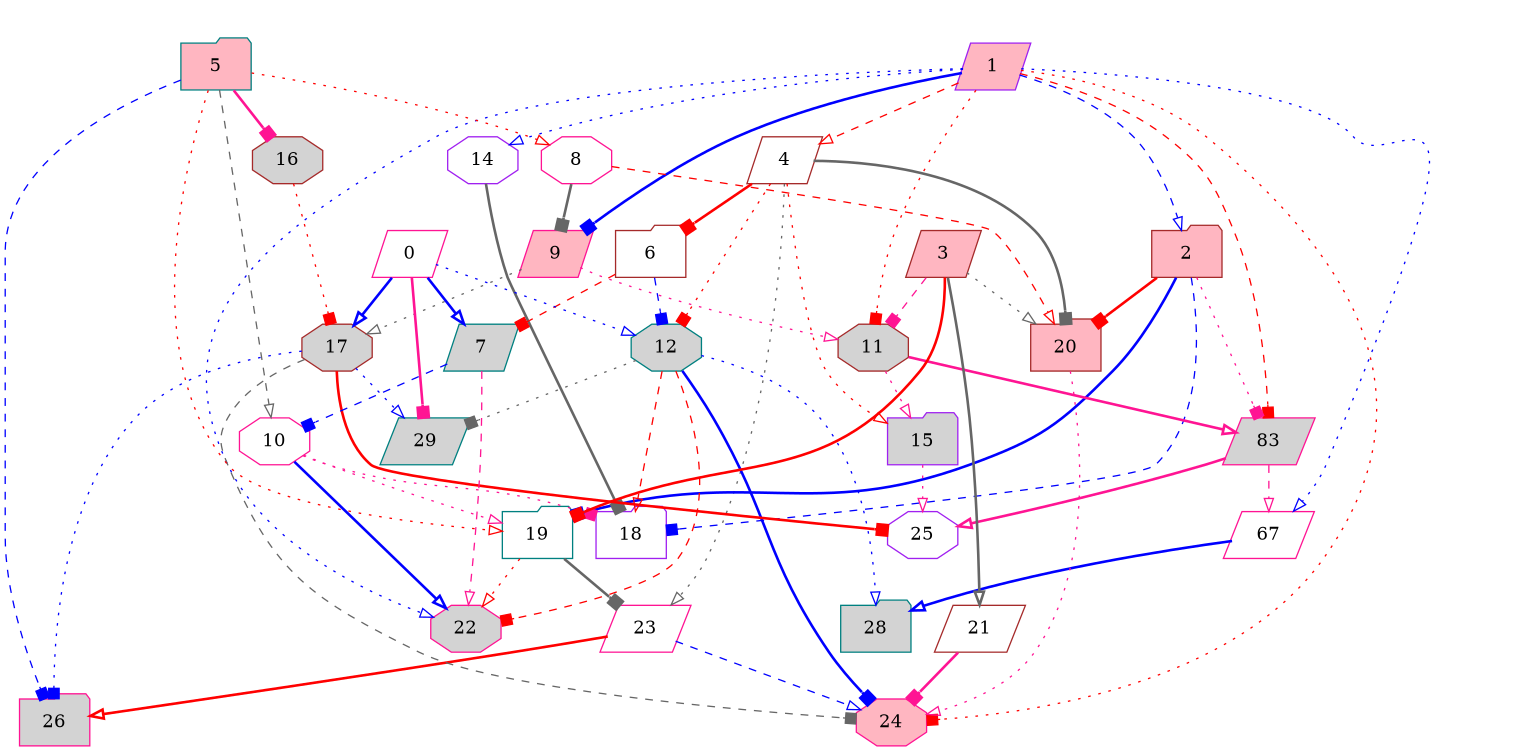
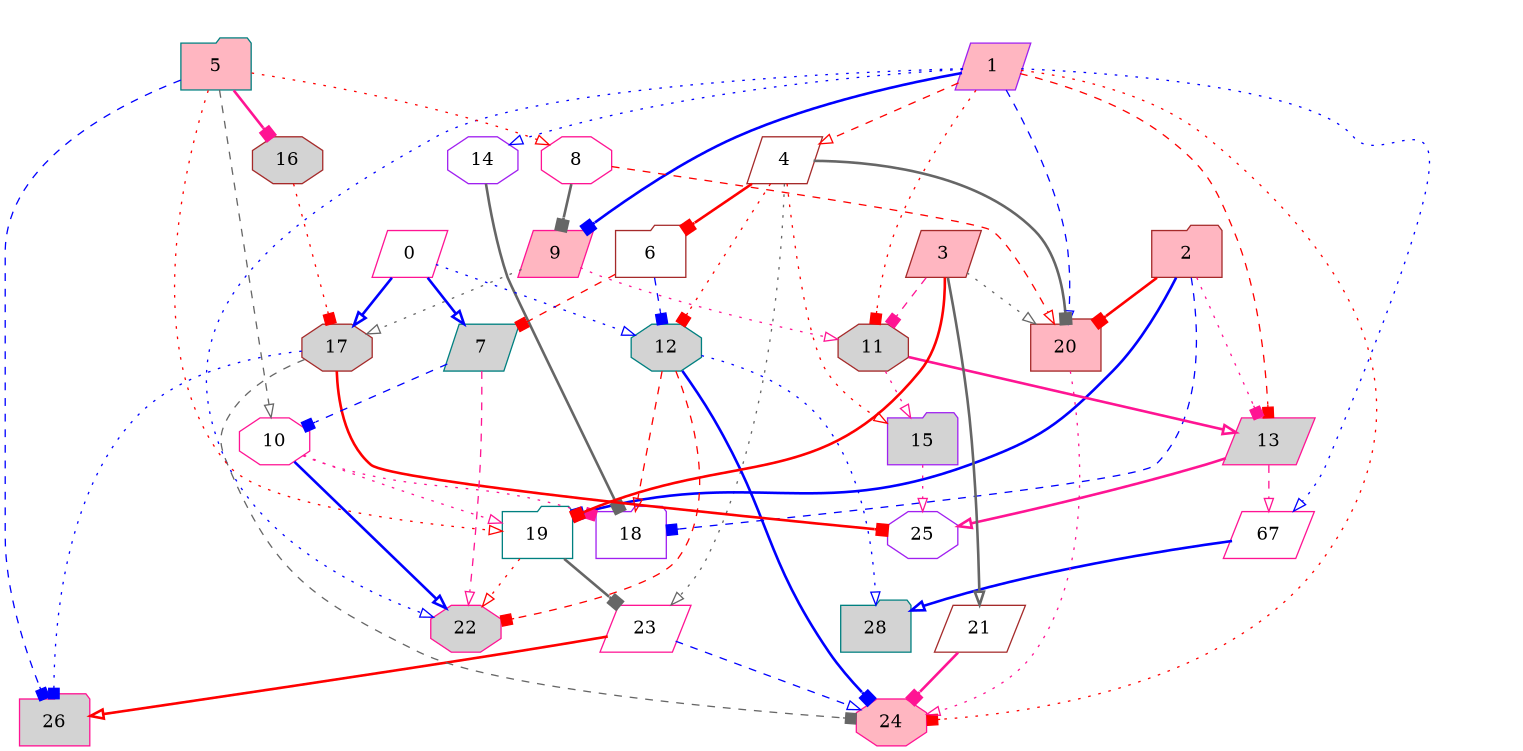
edge "1" -> "2": now "1" -> "20"
node "29": removed
node "83": label "83" -> "13"
